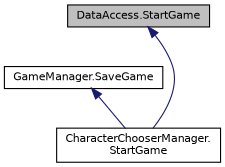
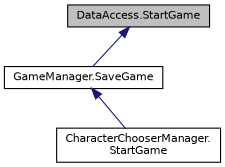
edge "CharacterChooserManager. StartGame" -> "DataAccess.StartGame": now "GameManager.SaveGame" -> "DataAccess.StartGame"
